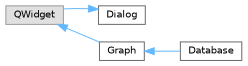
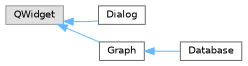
edge "QWidget" -> "Dialog": reversed
